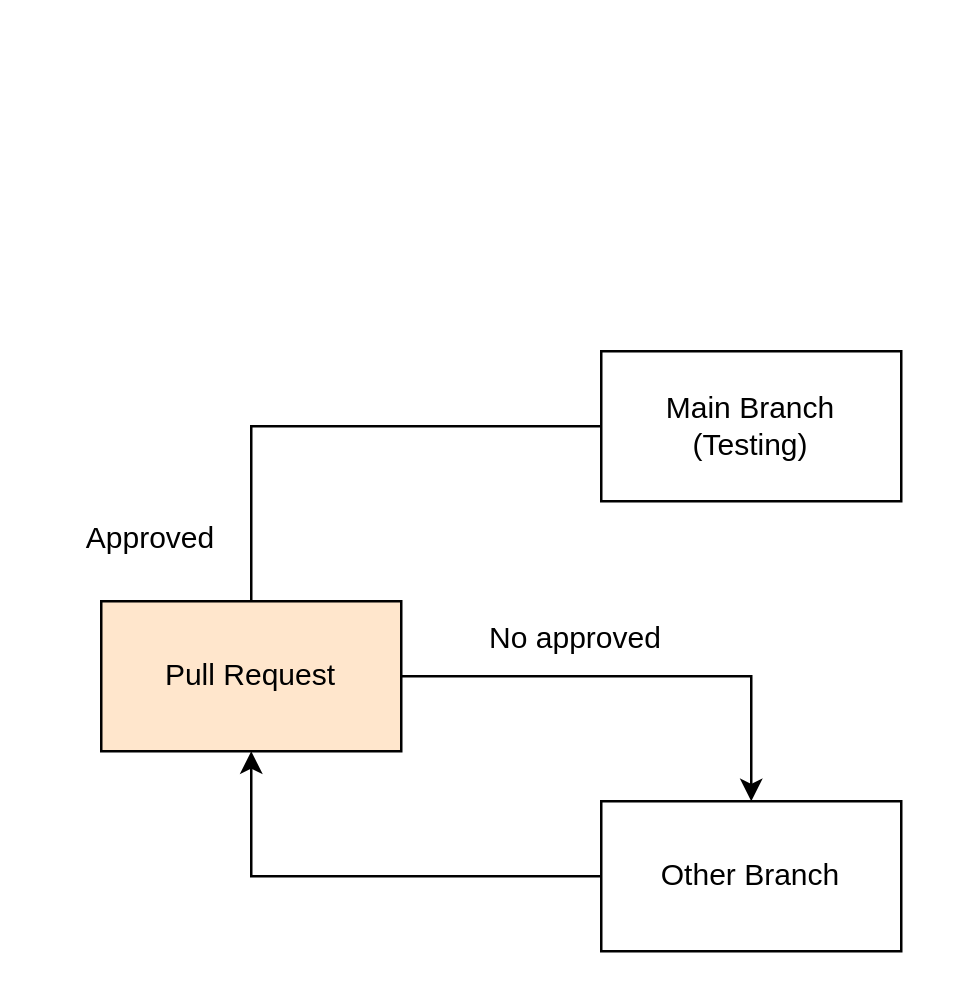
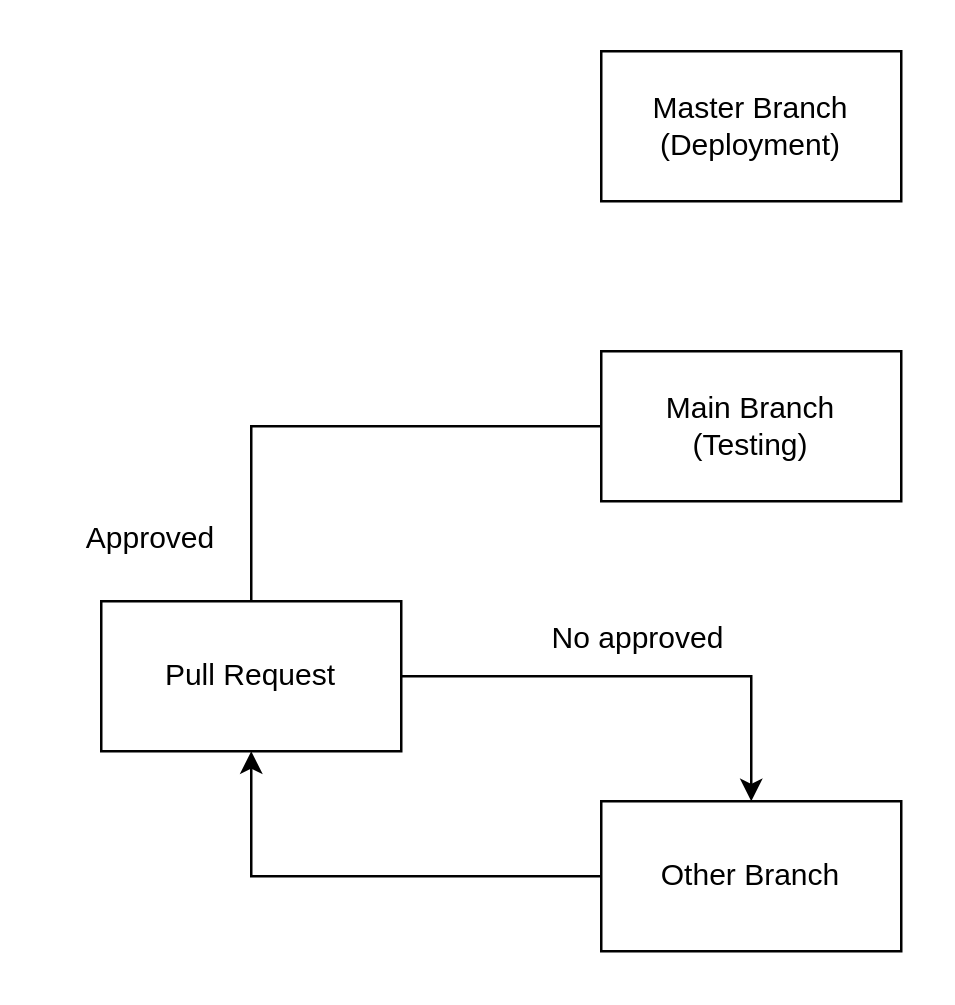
node "Master Branch (Deployment)": added
node "No approved": moved (576, 639) -> (639, 639)
node "Pull Request": fillcolor #ffe6cc -> #ffffff
